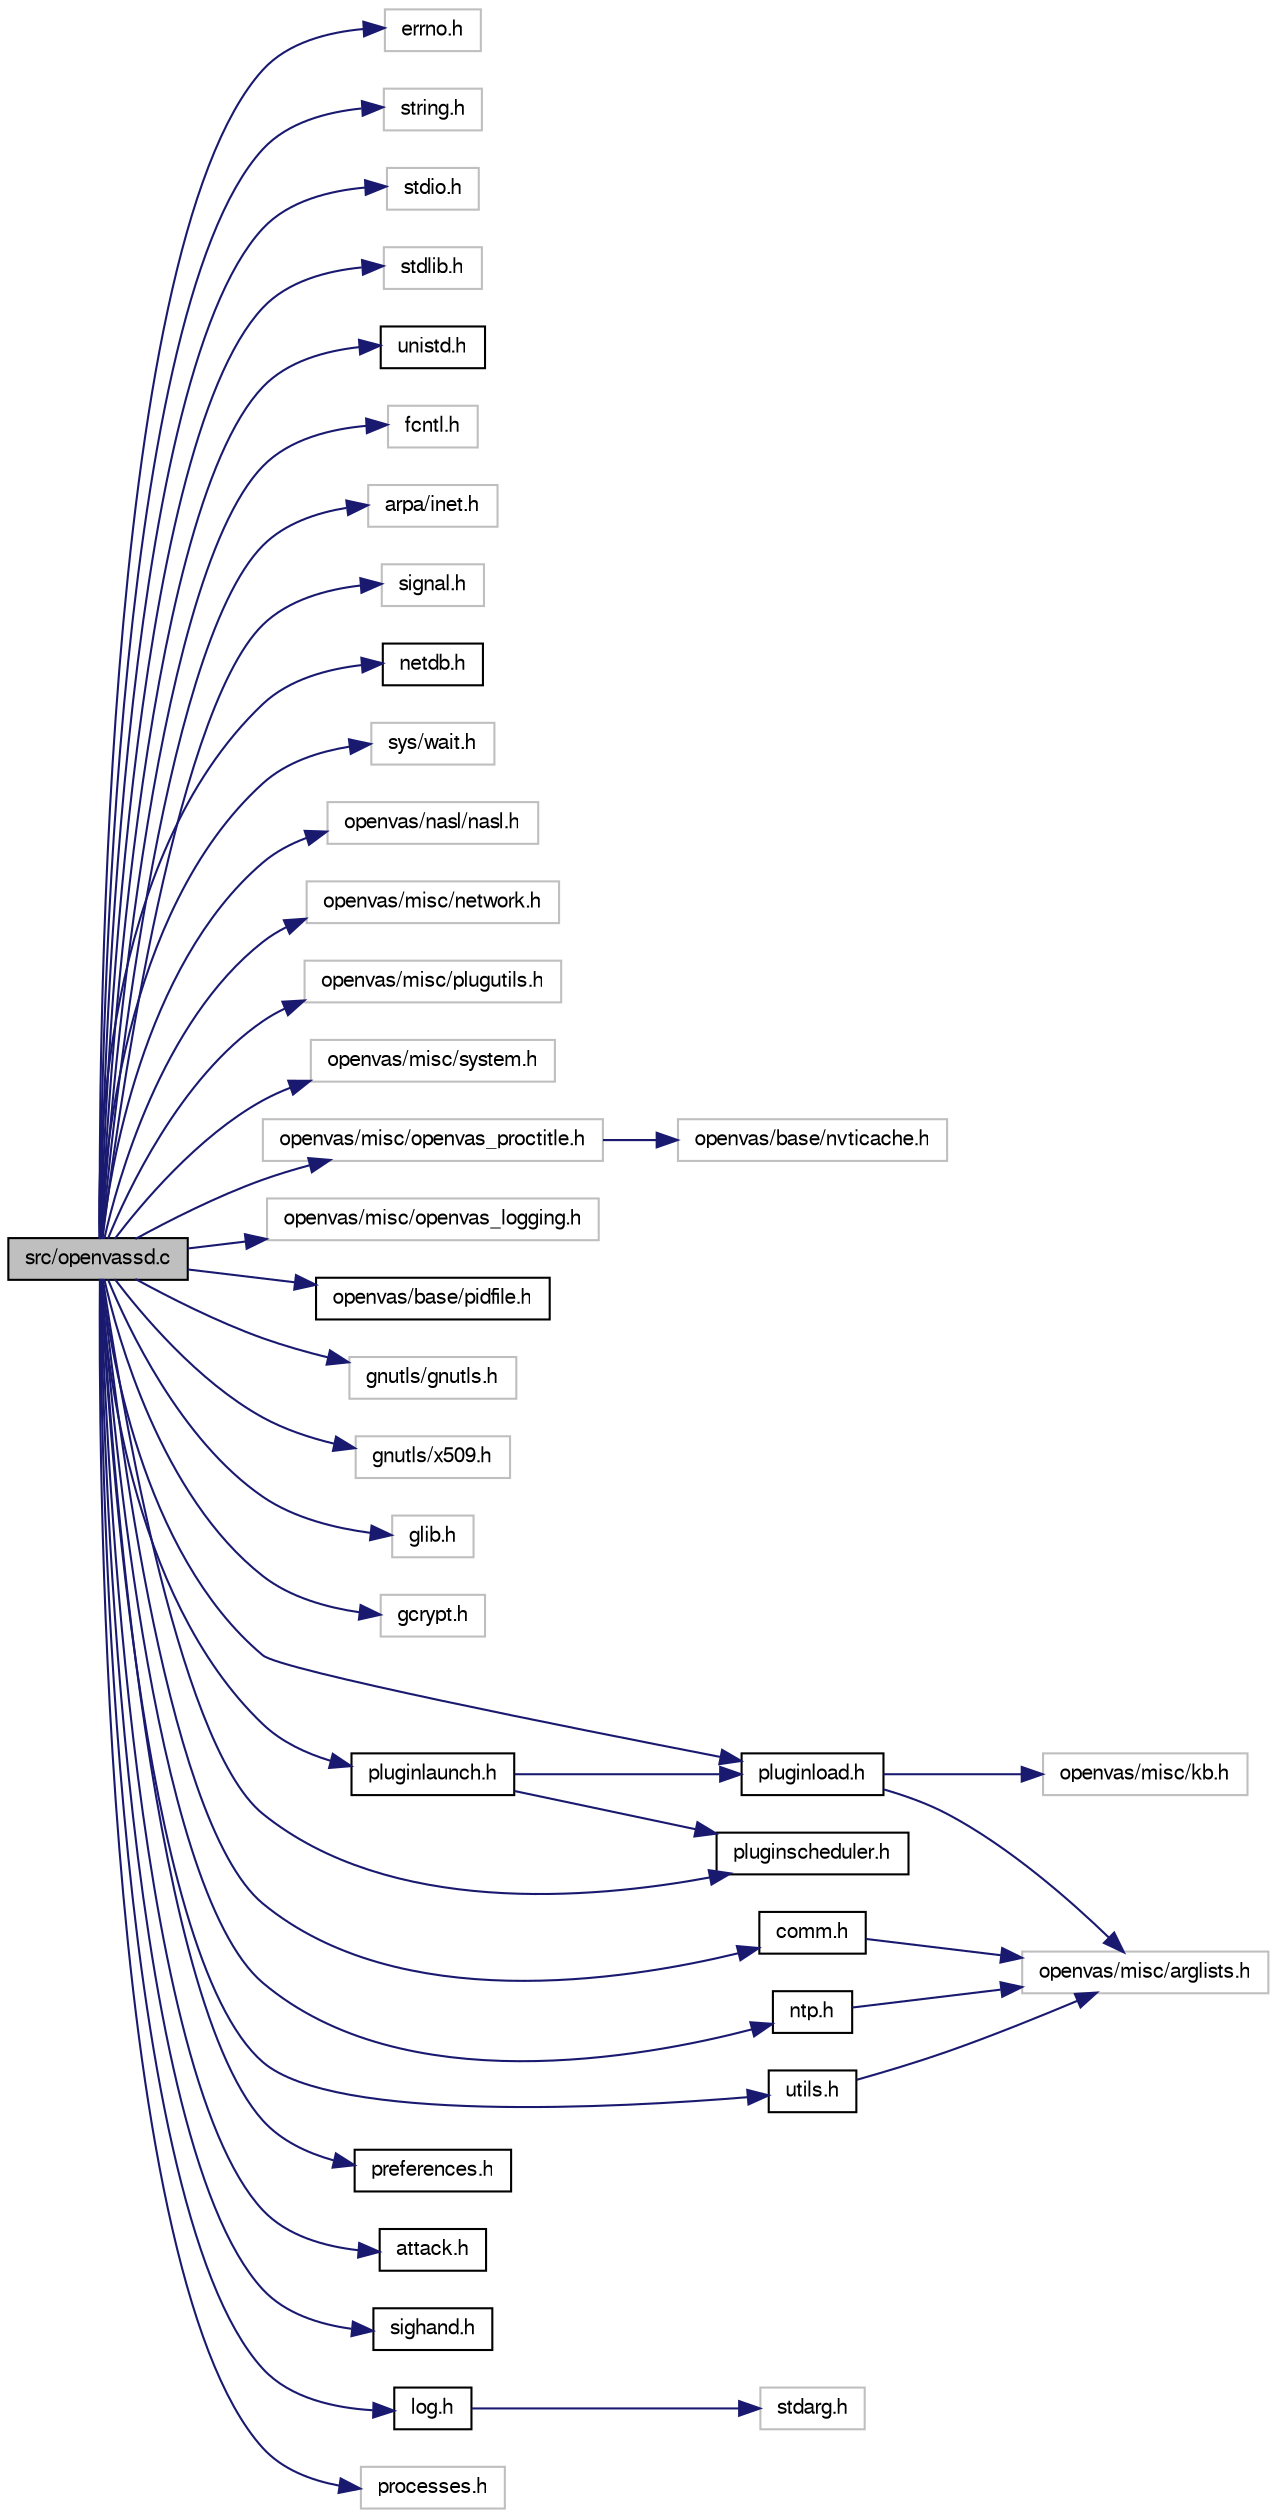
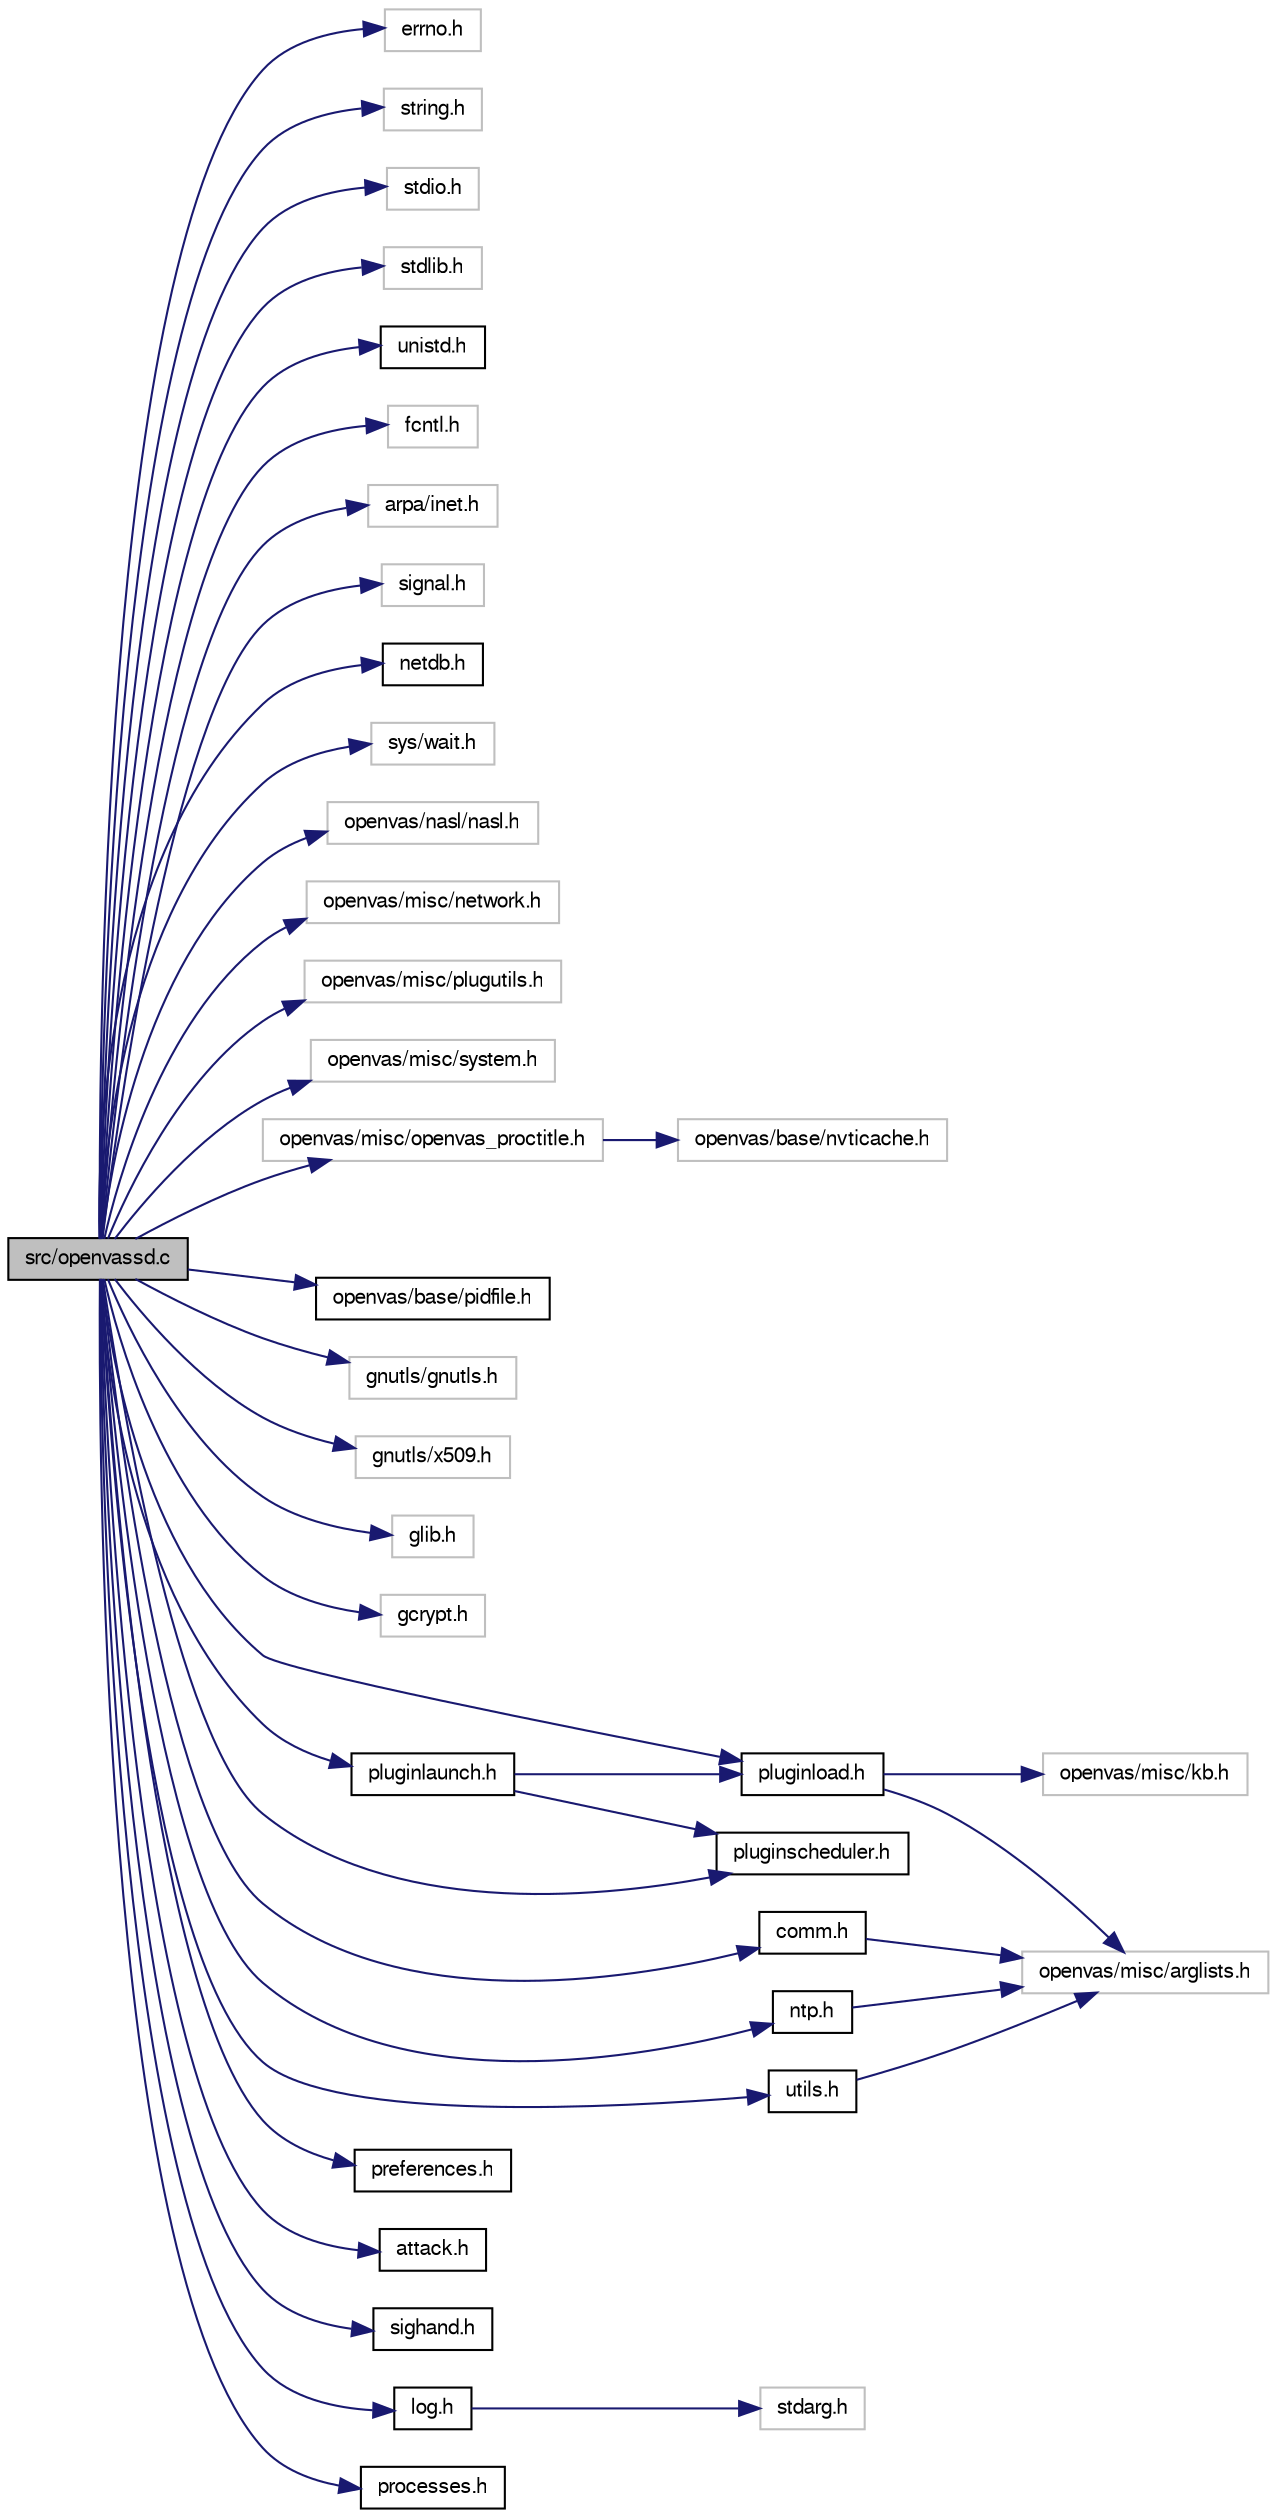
node "openvas/misc/openvas_logging.h": removed
node "processes.h": color grey75 -> black
